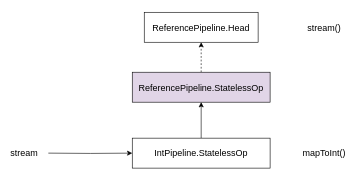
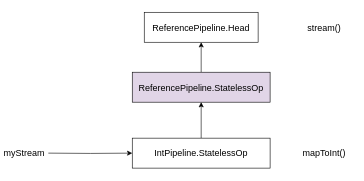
edge "ReferencePipeline.StatelessOp" -> "ReferencePipeline.Head": style dashed -> solid
node "stream": label "stream" -> "myStream"
